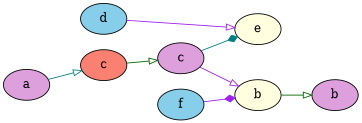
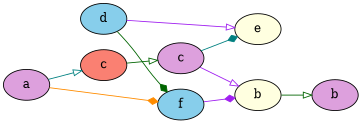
edge "d" -> "f": added
edge "a" -> "f": added
